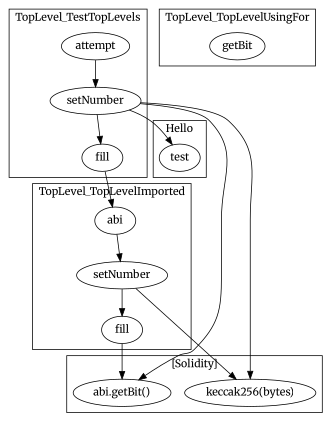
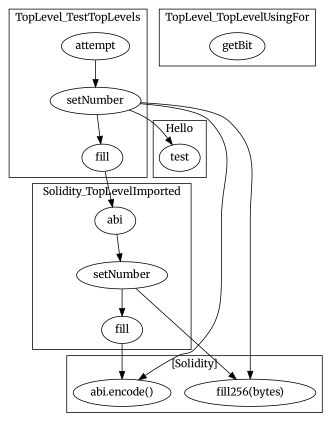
cluster "TopLevel_TopLevelImported": label "TopLevel_TopLevelImported" -> "Solidity_TopLevelImported"
node "abi.getBit()": label "abi.getBit()" -> "abi.encode()"
node "keccak256(bytes)": label "keccak256(bytes)" -> "fill256(bytes)"
